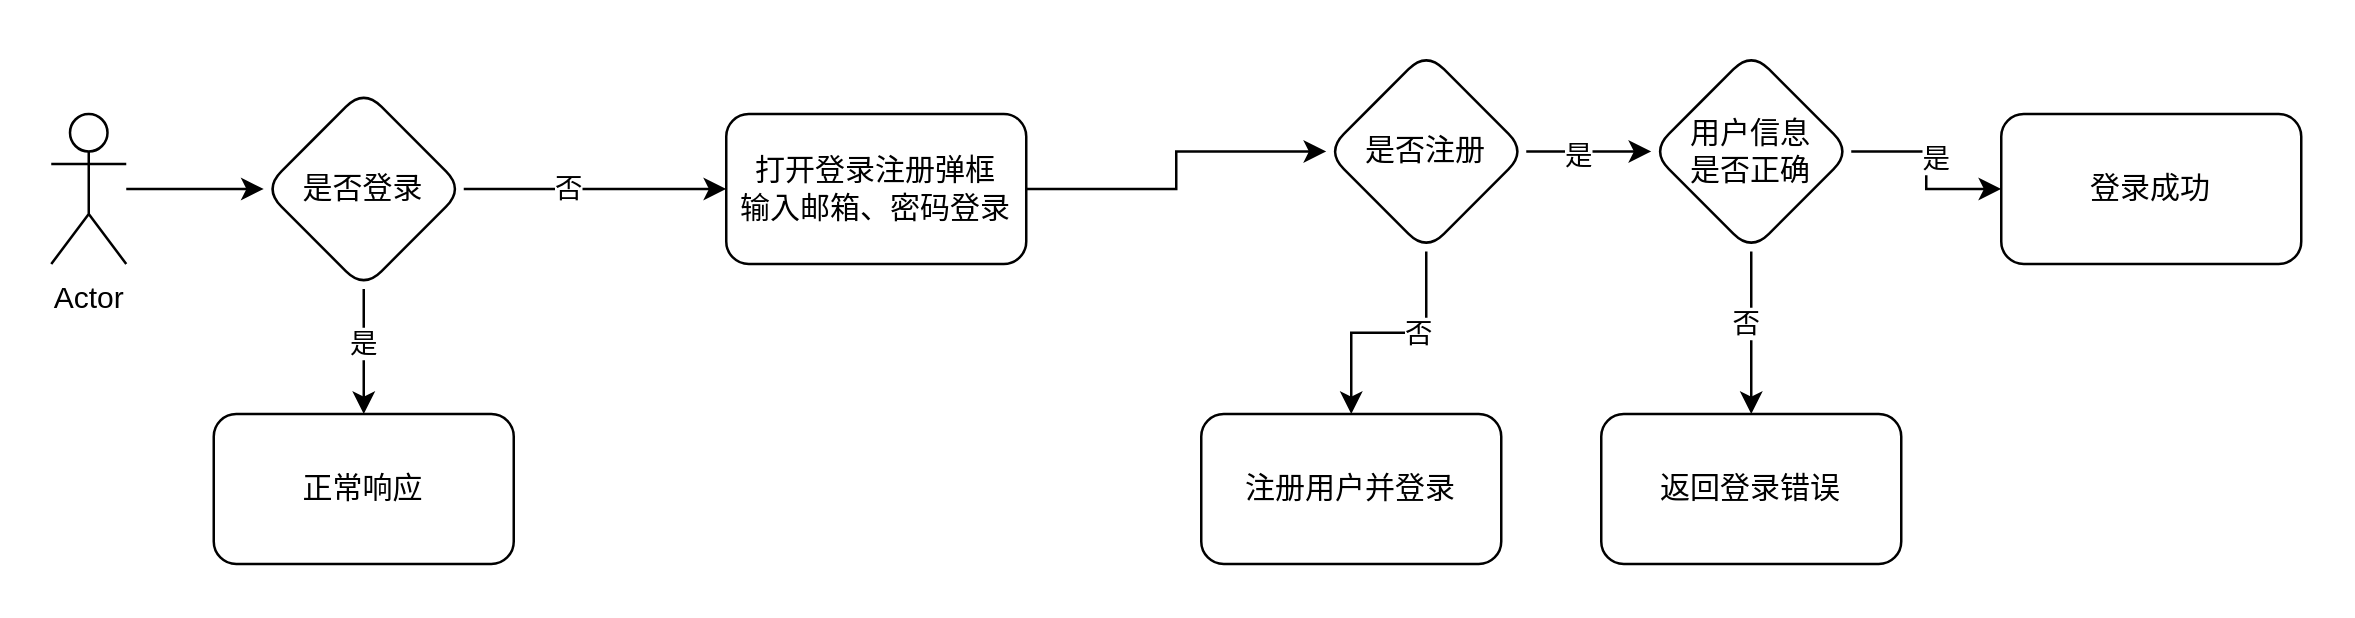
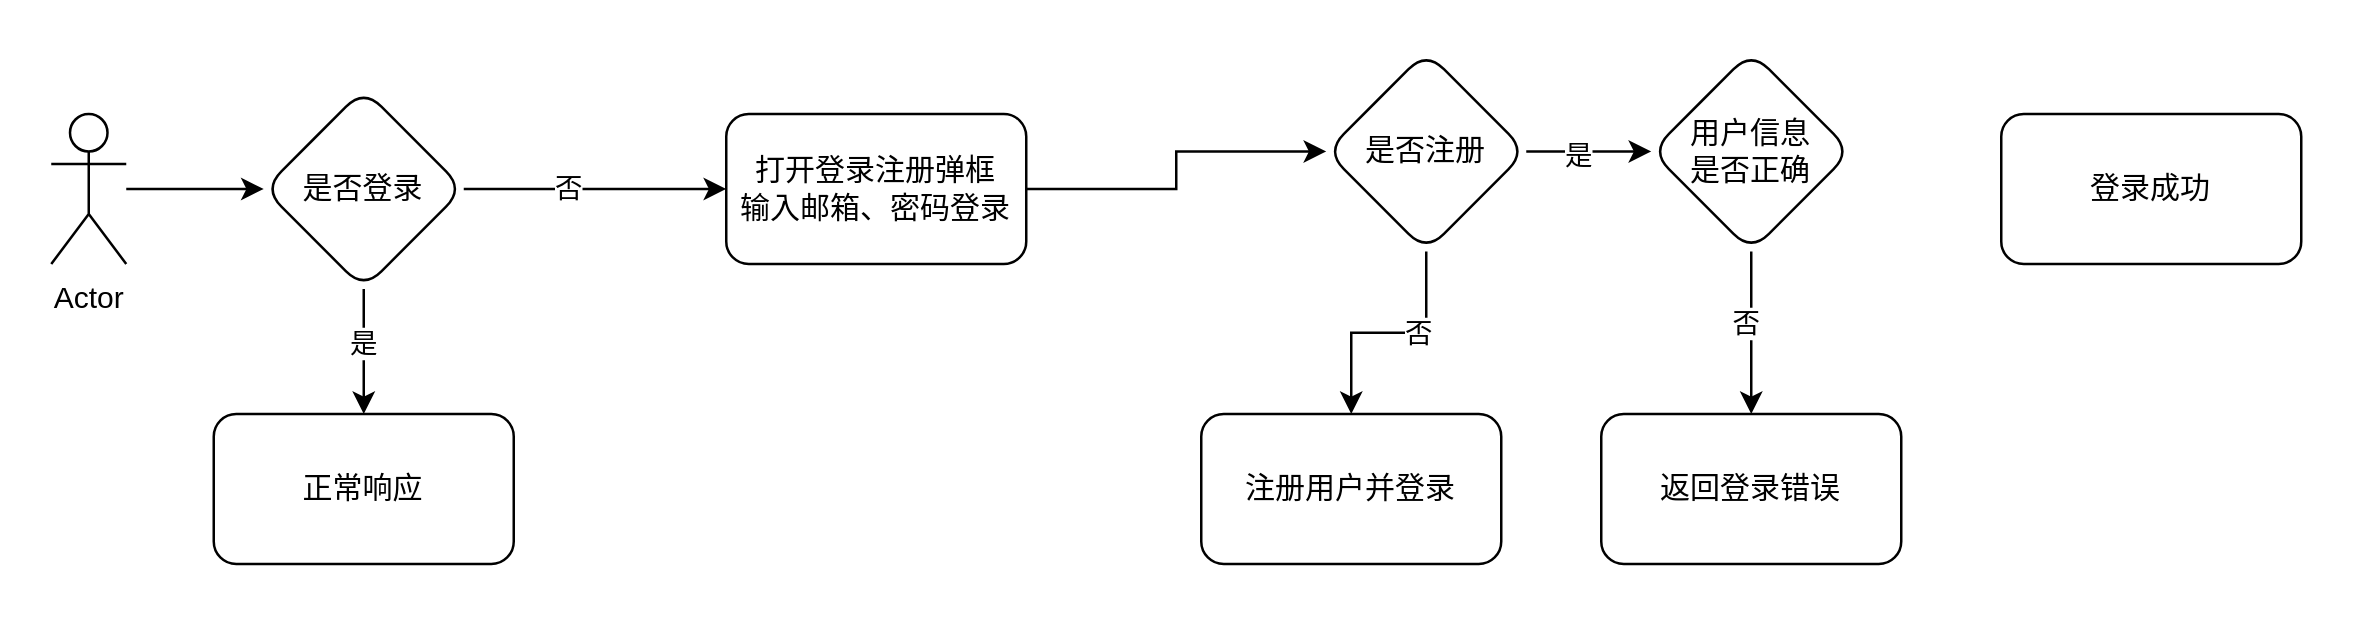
edge "用户信息 是否正确" -> "登录成功": removed, label "是"
